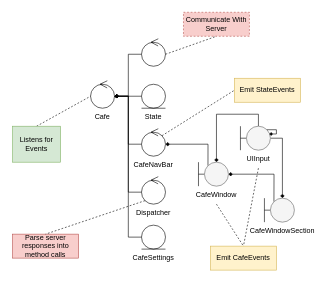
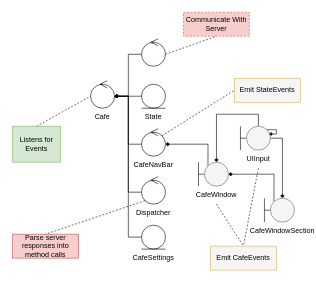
node "Emit StateEvents": fillcolor #fff2cc -> #f5f5f5
node "Emit CafeEvents": fillcolor #fff2cc -> #f5f5f5
